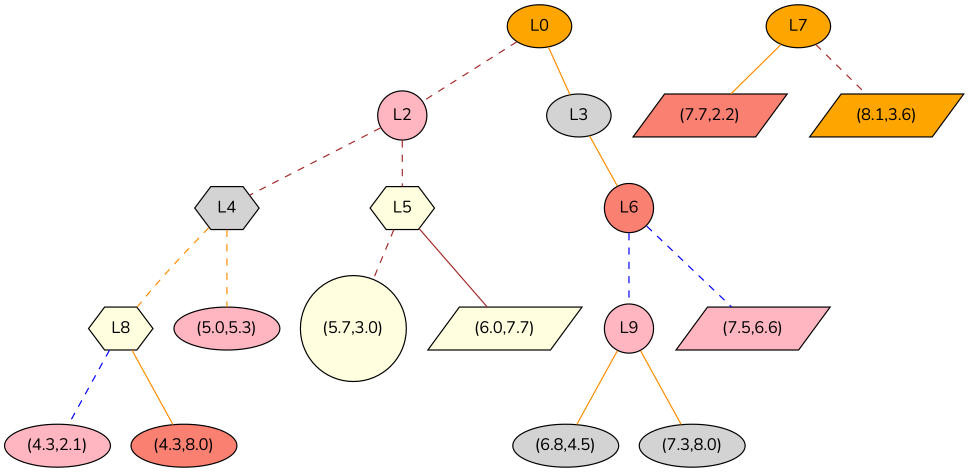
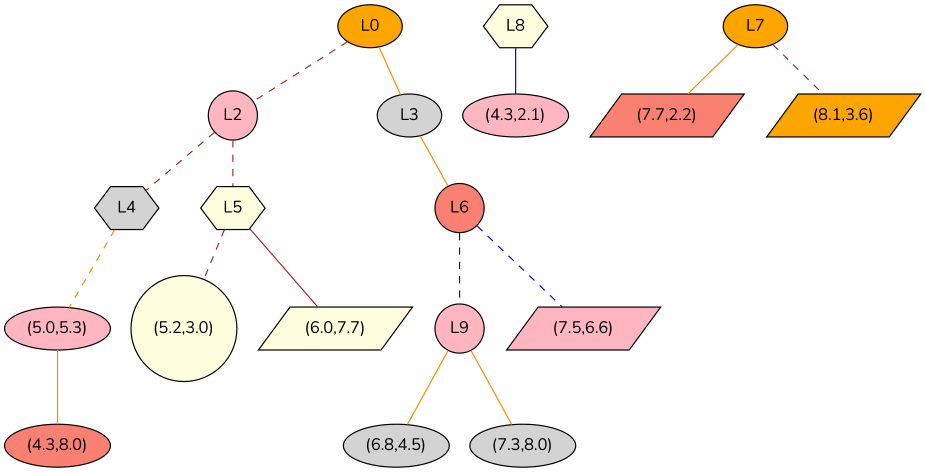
edge "L4" -- "L8": removed
node "(5.7,3.0)": label "(5.7,3.0)" -> "(5.2,3.0)"
edge "L8" -- "(4.3,2.1)": style dashed -> solid
edge "L8" -- "(4.3,8.0)": now "(5.0,5.3)" -- "(4.3,8.0)"
